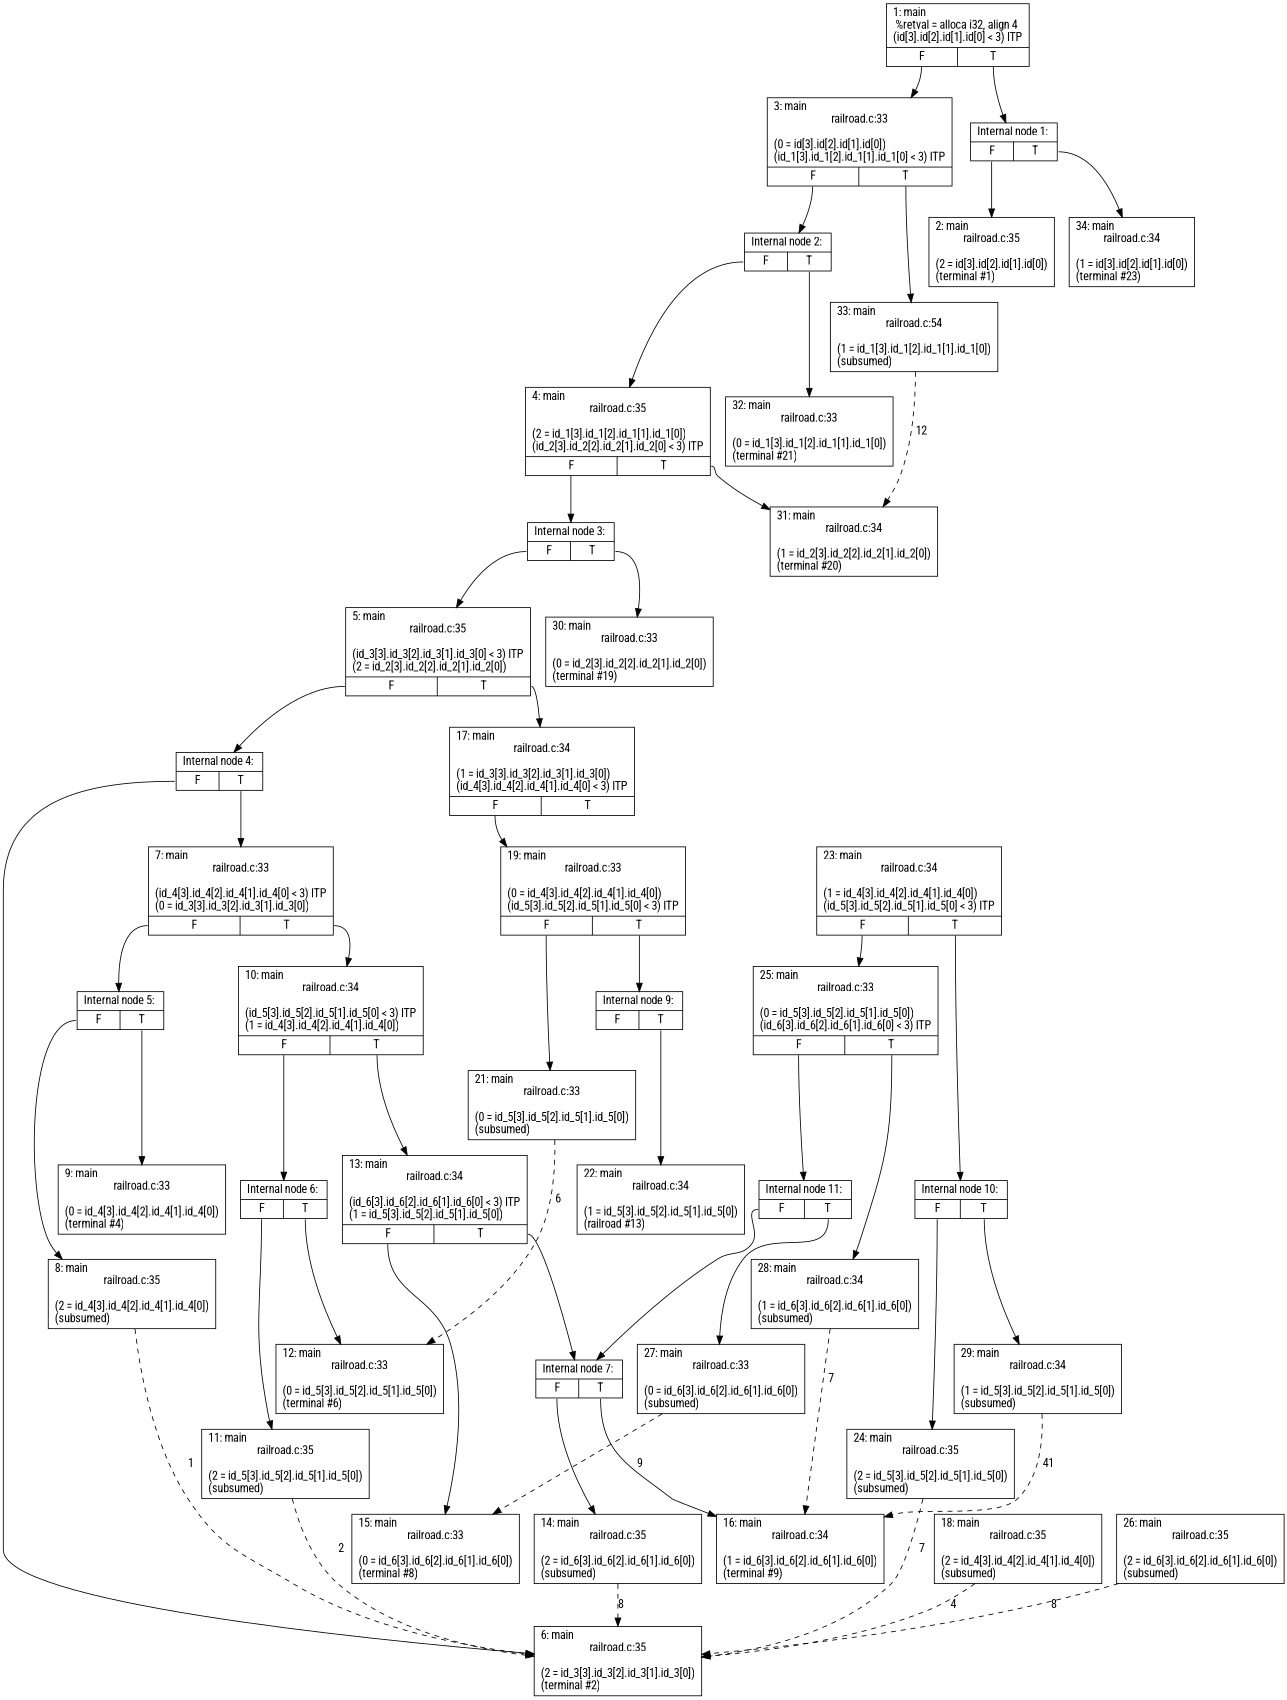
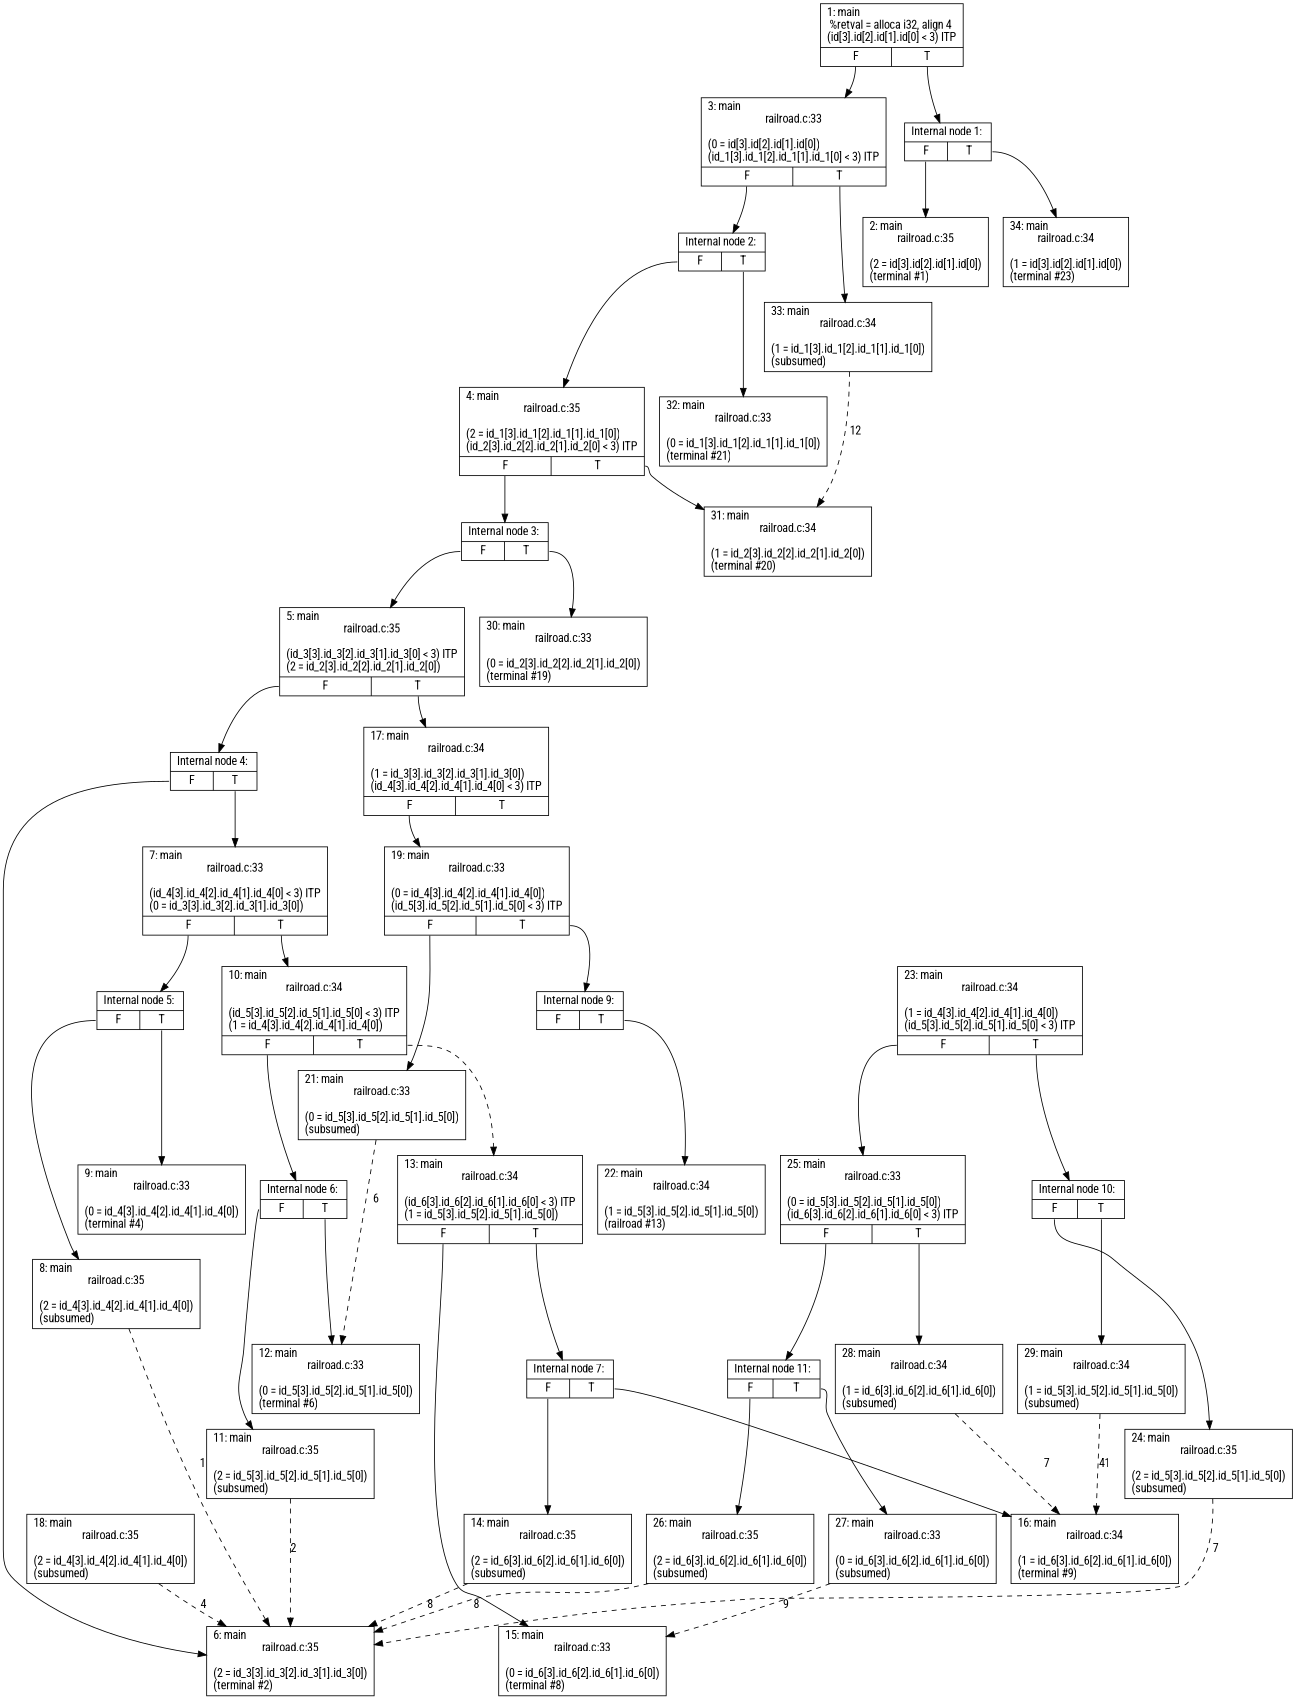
node "33: main": text "railroad.c:54" -> "railroad.c:34"
edge "10: main" -> "13: main": style solid -> dashed
edge "Internal node 11:" -> "Internal node 7:": now "Internal node 11:" -> "26: main"
